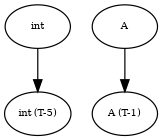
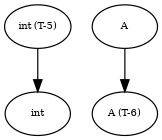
edge "int" -> "int (T-5)": reversed
node "A (T-1)": label "A (T-1)" -> "A (T-6)"
